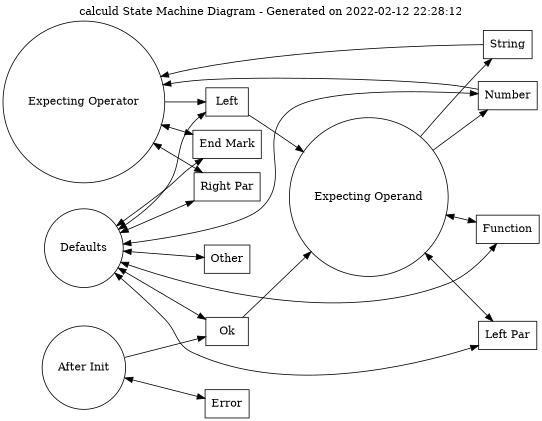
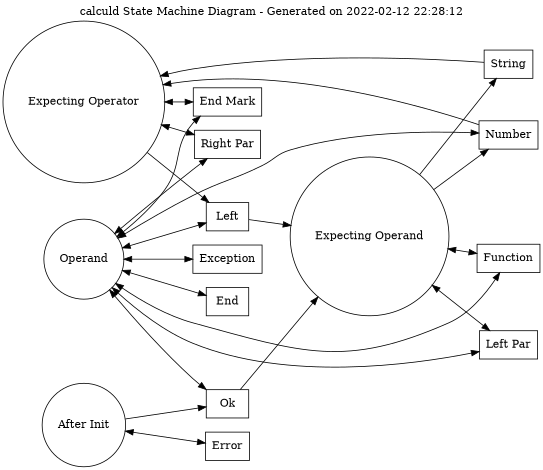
node "Defaults": label "Defaults" -> "Operand"
node "Exception": added
node "Other": label "Other" -> "End"
